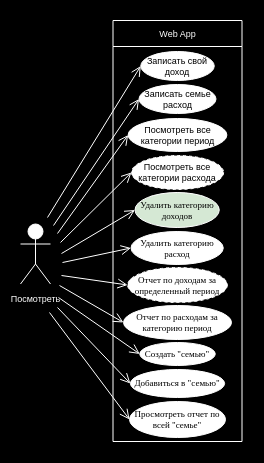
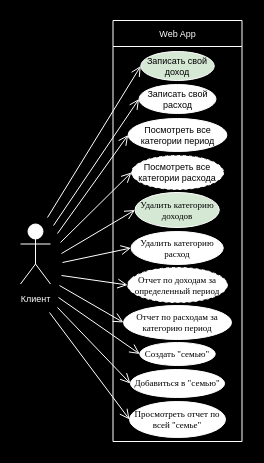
node "Записать свой доход": fillcolor #ffffff -> #d5e8d4
node "Записать семье расход": label "Записать семье расход" -> "Записать свой расход"
node "Посмотреть": label "Посмотреть" -> "Клиент"
